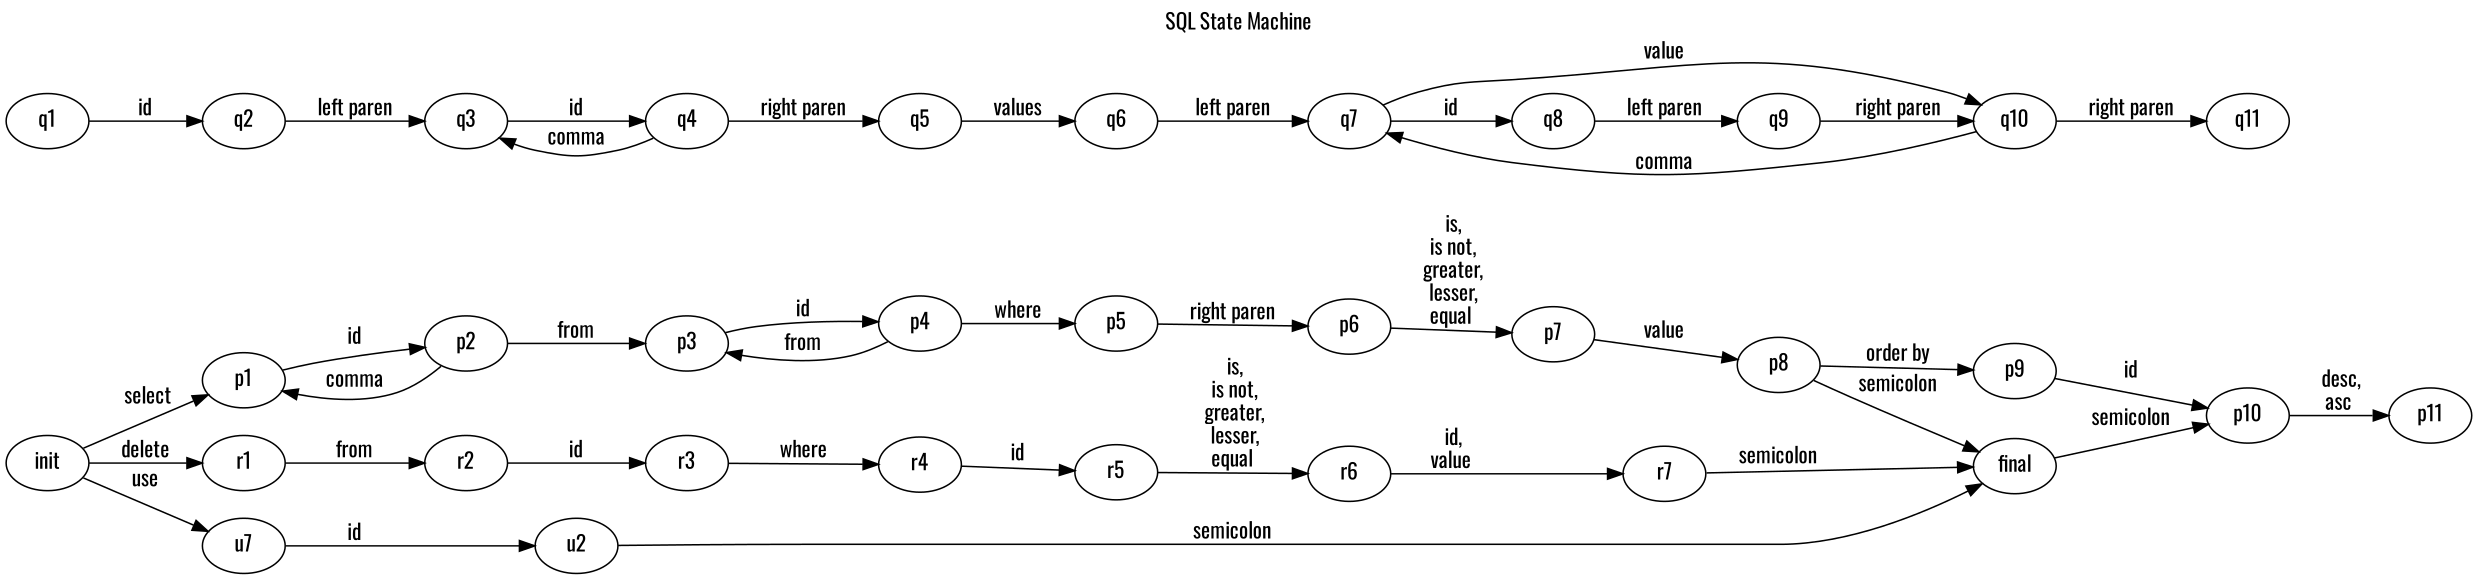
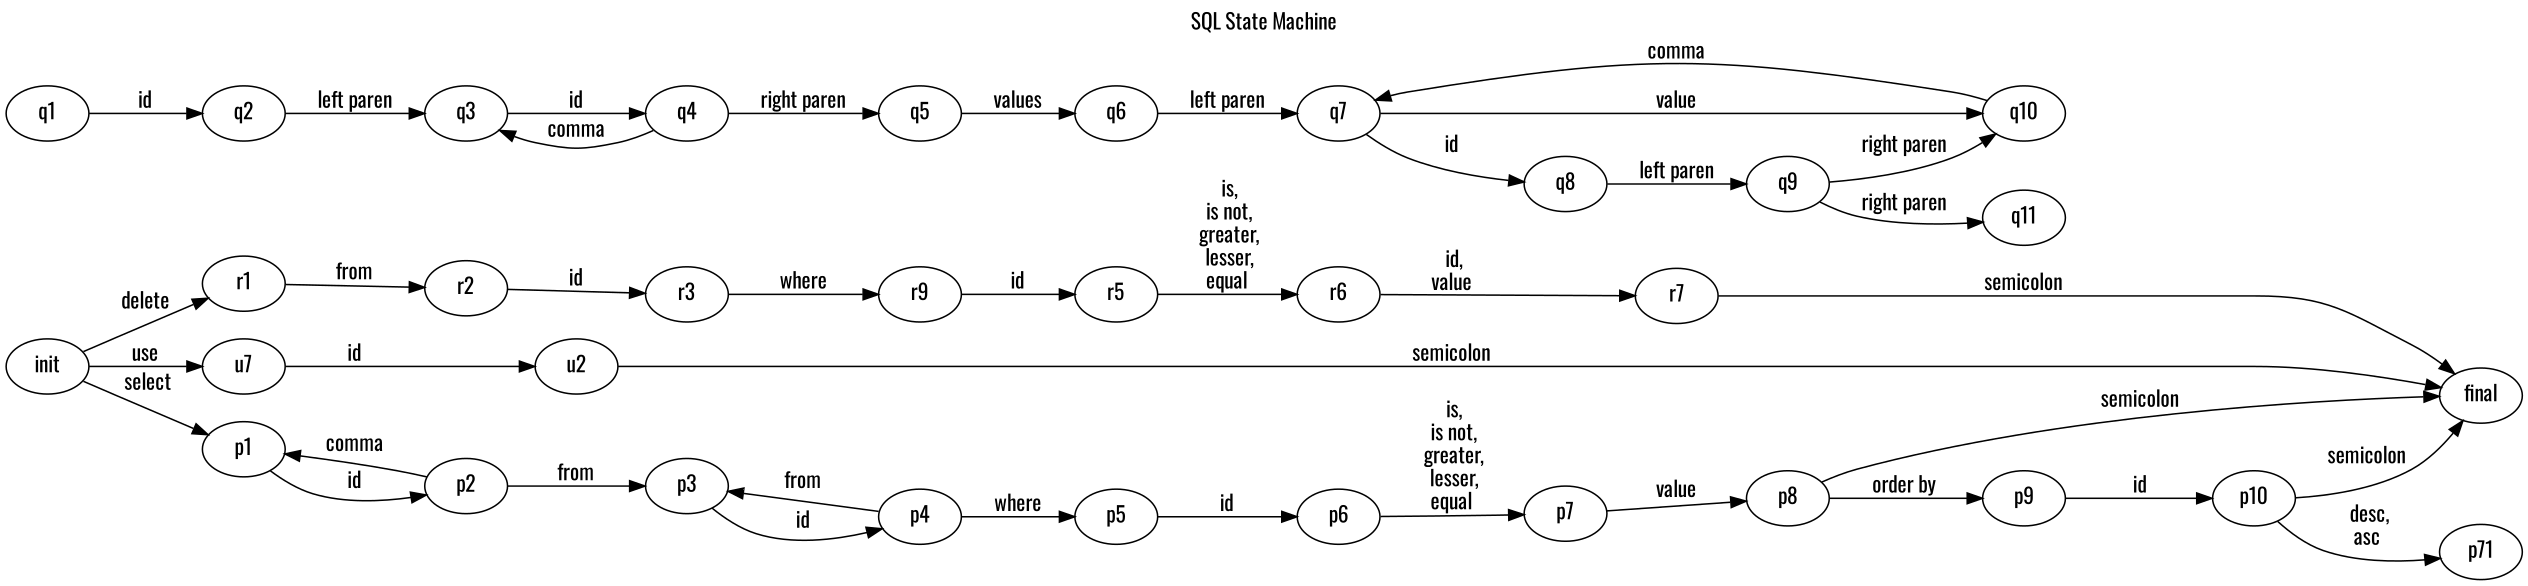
edge "q10" -> "q11": now "q9" -> "q11"
edge "p5" -> "p6": label " right paren " -> " id "
node "p11": label "p11" -> "p71"
edge "final" -> "p10": reversed
node "r4": label "r4" -> "r9"
